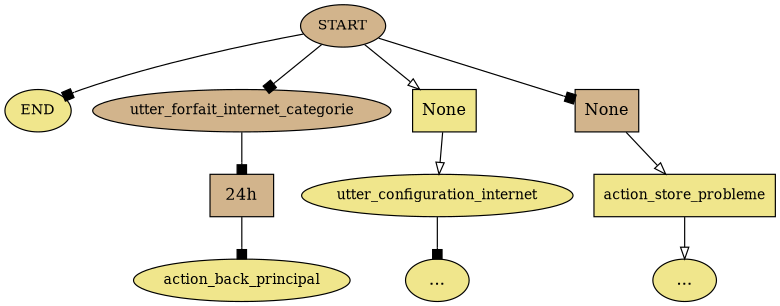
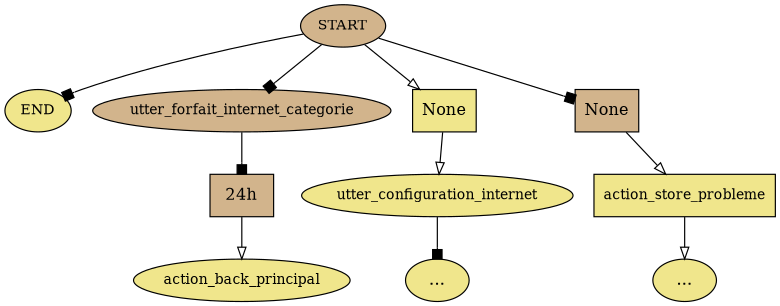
edge "24h" -> "action_back_principal": arrowhead box -> onormal
